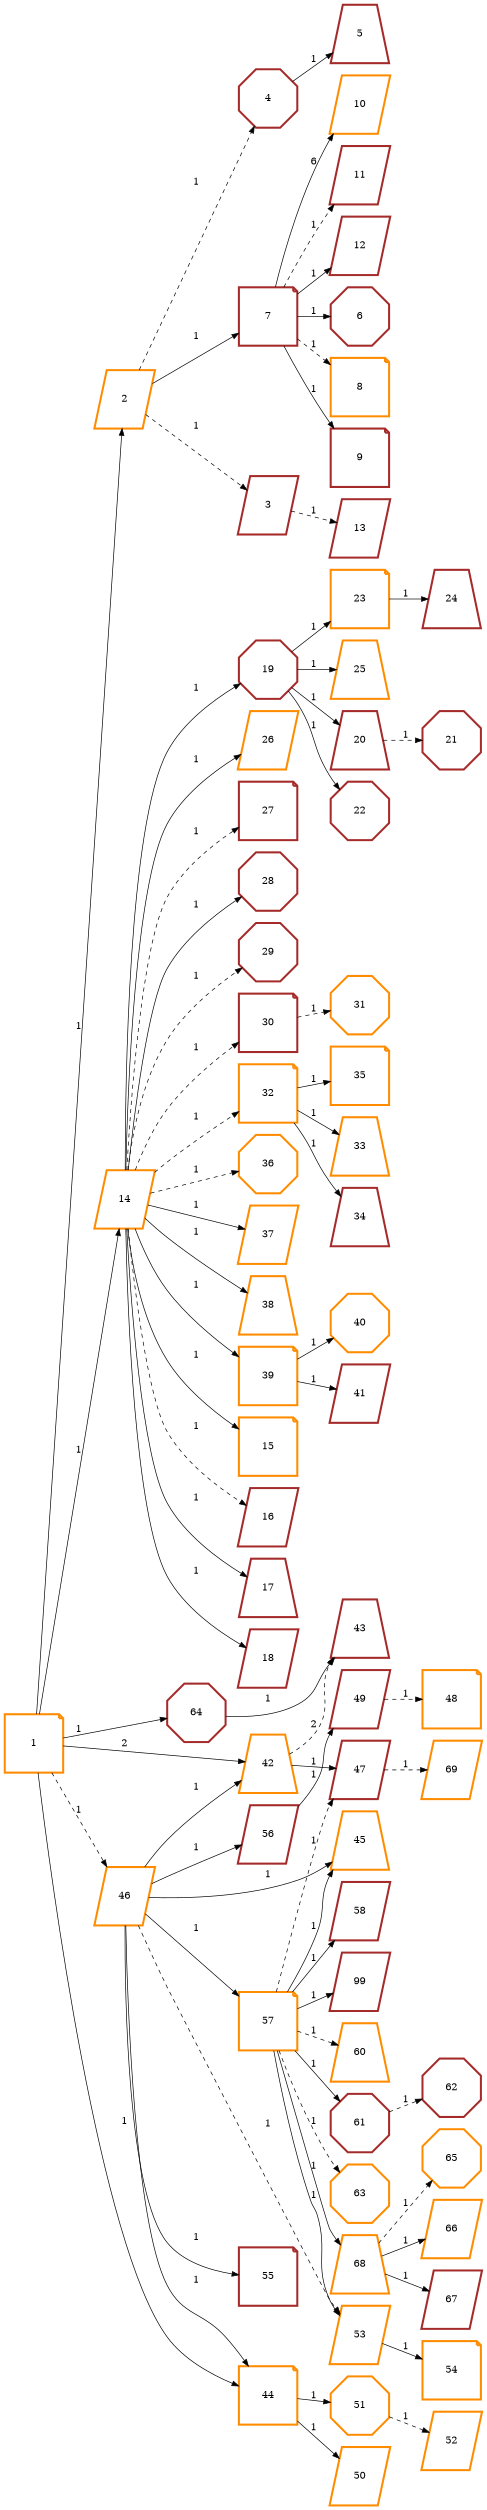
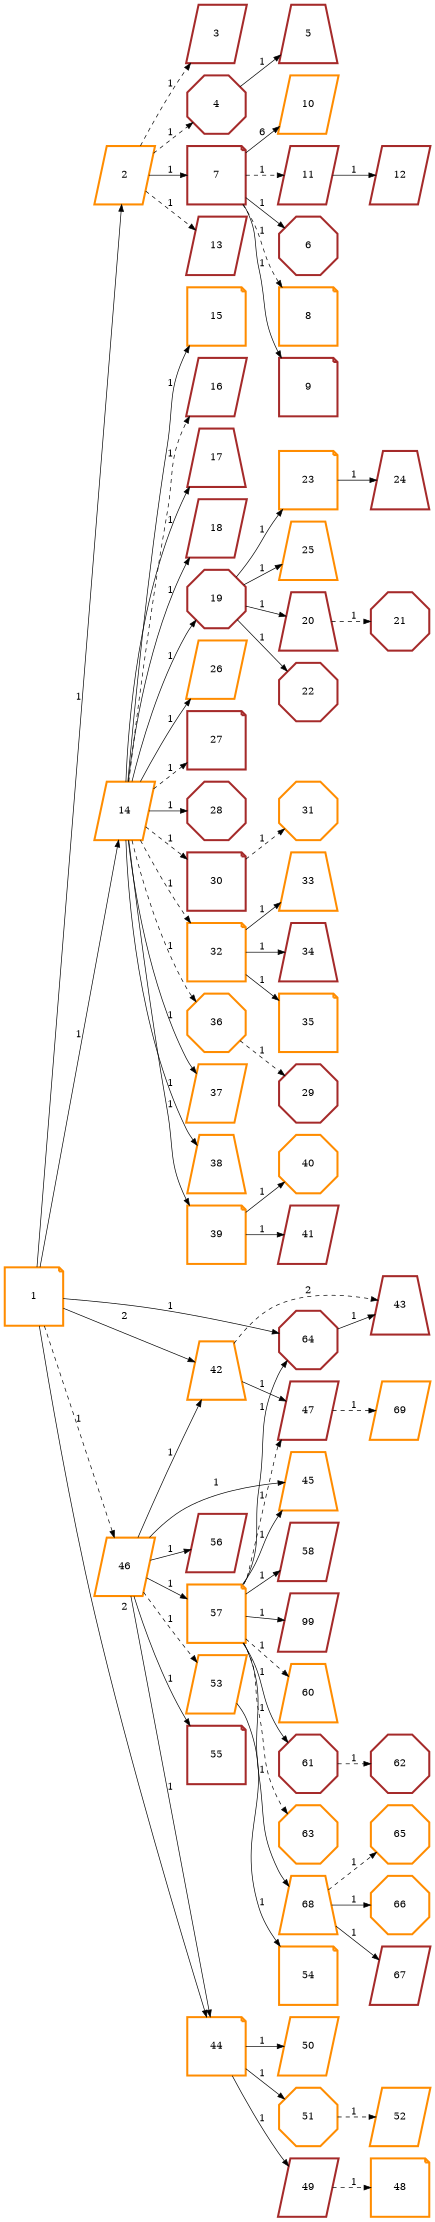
edge "7" -> "12": now "11" -> "12"
edge "3" -> "13": now "2" -> "13"
edge "14" -> "29": now "36" -> "29"
edge "56" -> "49": now "44" -> "49"
edge "1" -> "44": label "1" -> "2"
edge "57" -> "53": now "57" -> "64"
node "66": shape parallelogram -> octagon
